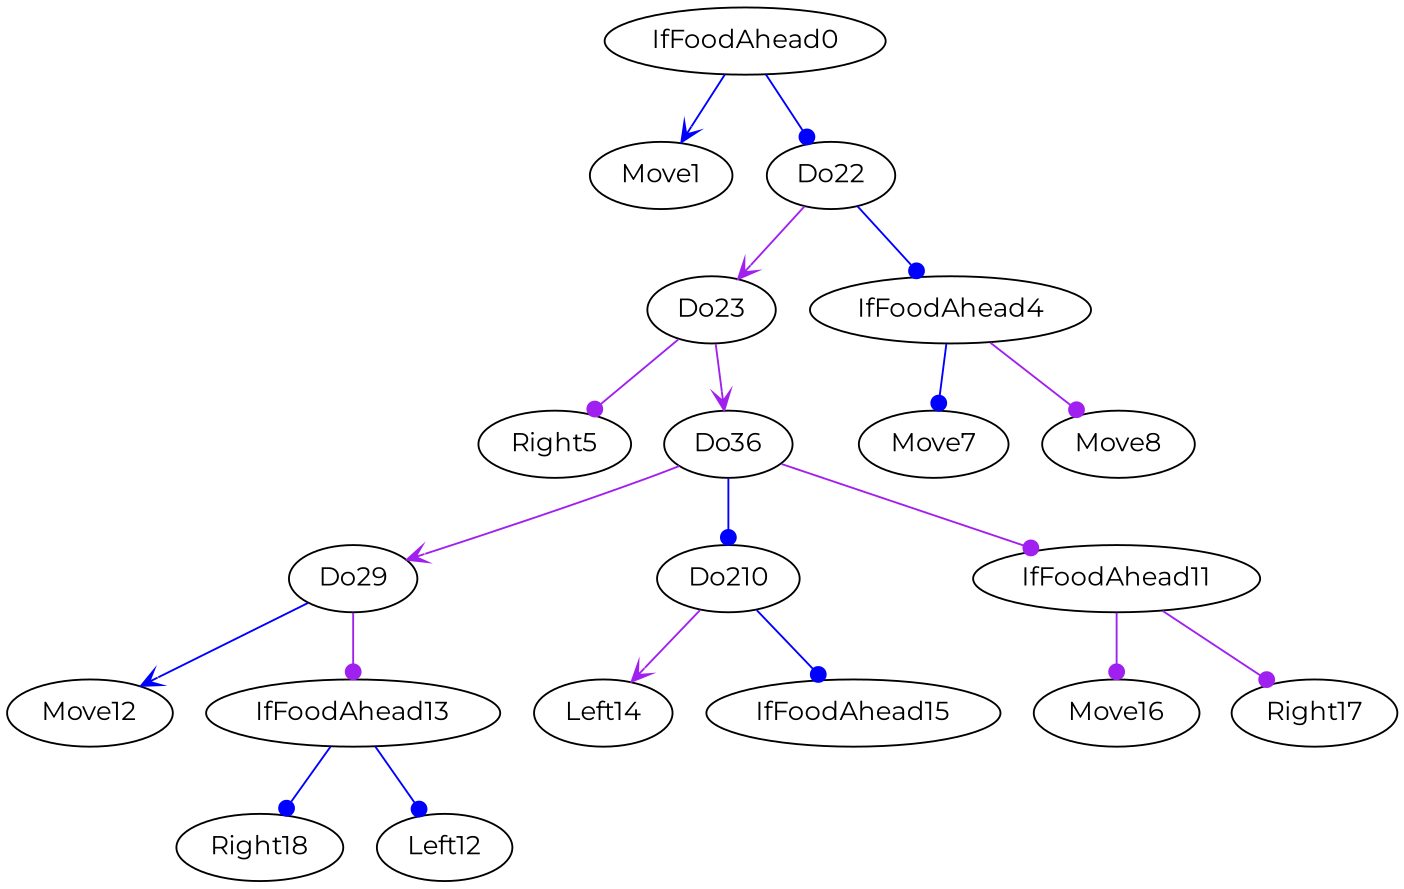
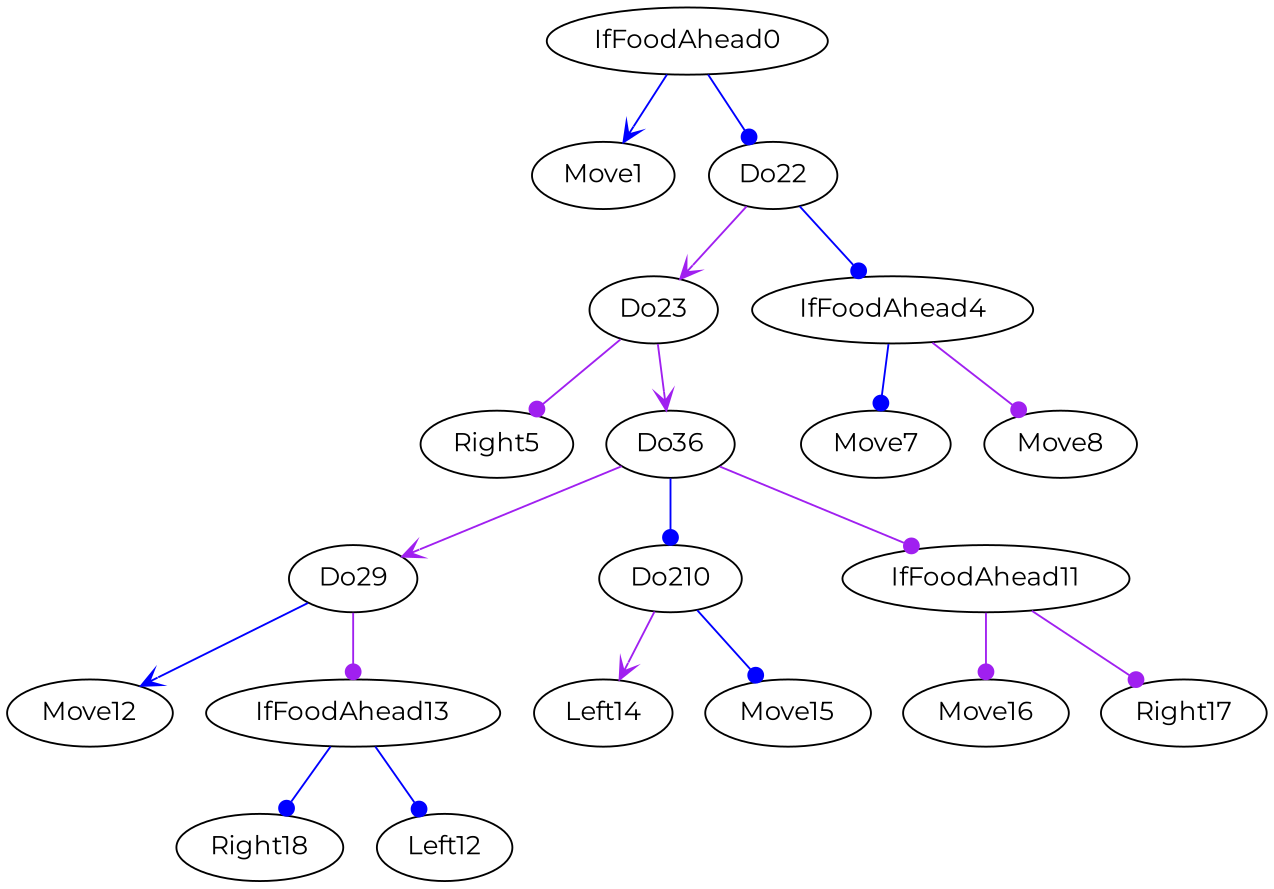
node "IfFoodAhead15": label "IfFoodAhead15" -> "Move15"
